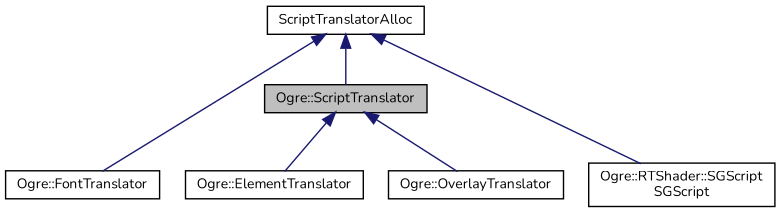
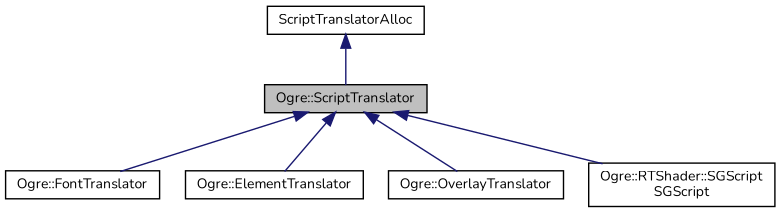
edge "Ogre::RTShader::SGScript SGScript" -> "ScriptTranslatorAlloc": now "Ogre::RTShader::SGScript SGScript" -> "Ogre::ScriptTranslator"
edge "Ogre::FontTranslator" -> "ScriptTranslatorAlloc": now "Ogre::FontTranslator" -> "Ogre::ScriptTranslator"
